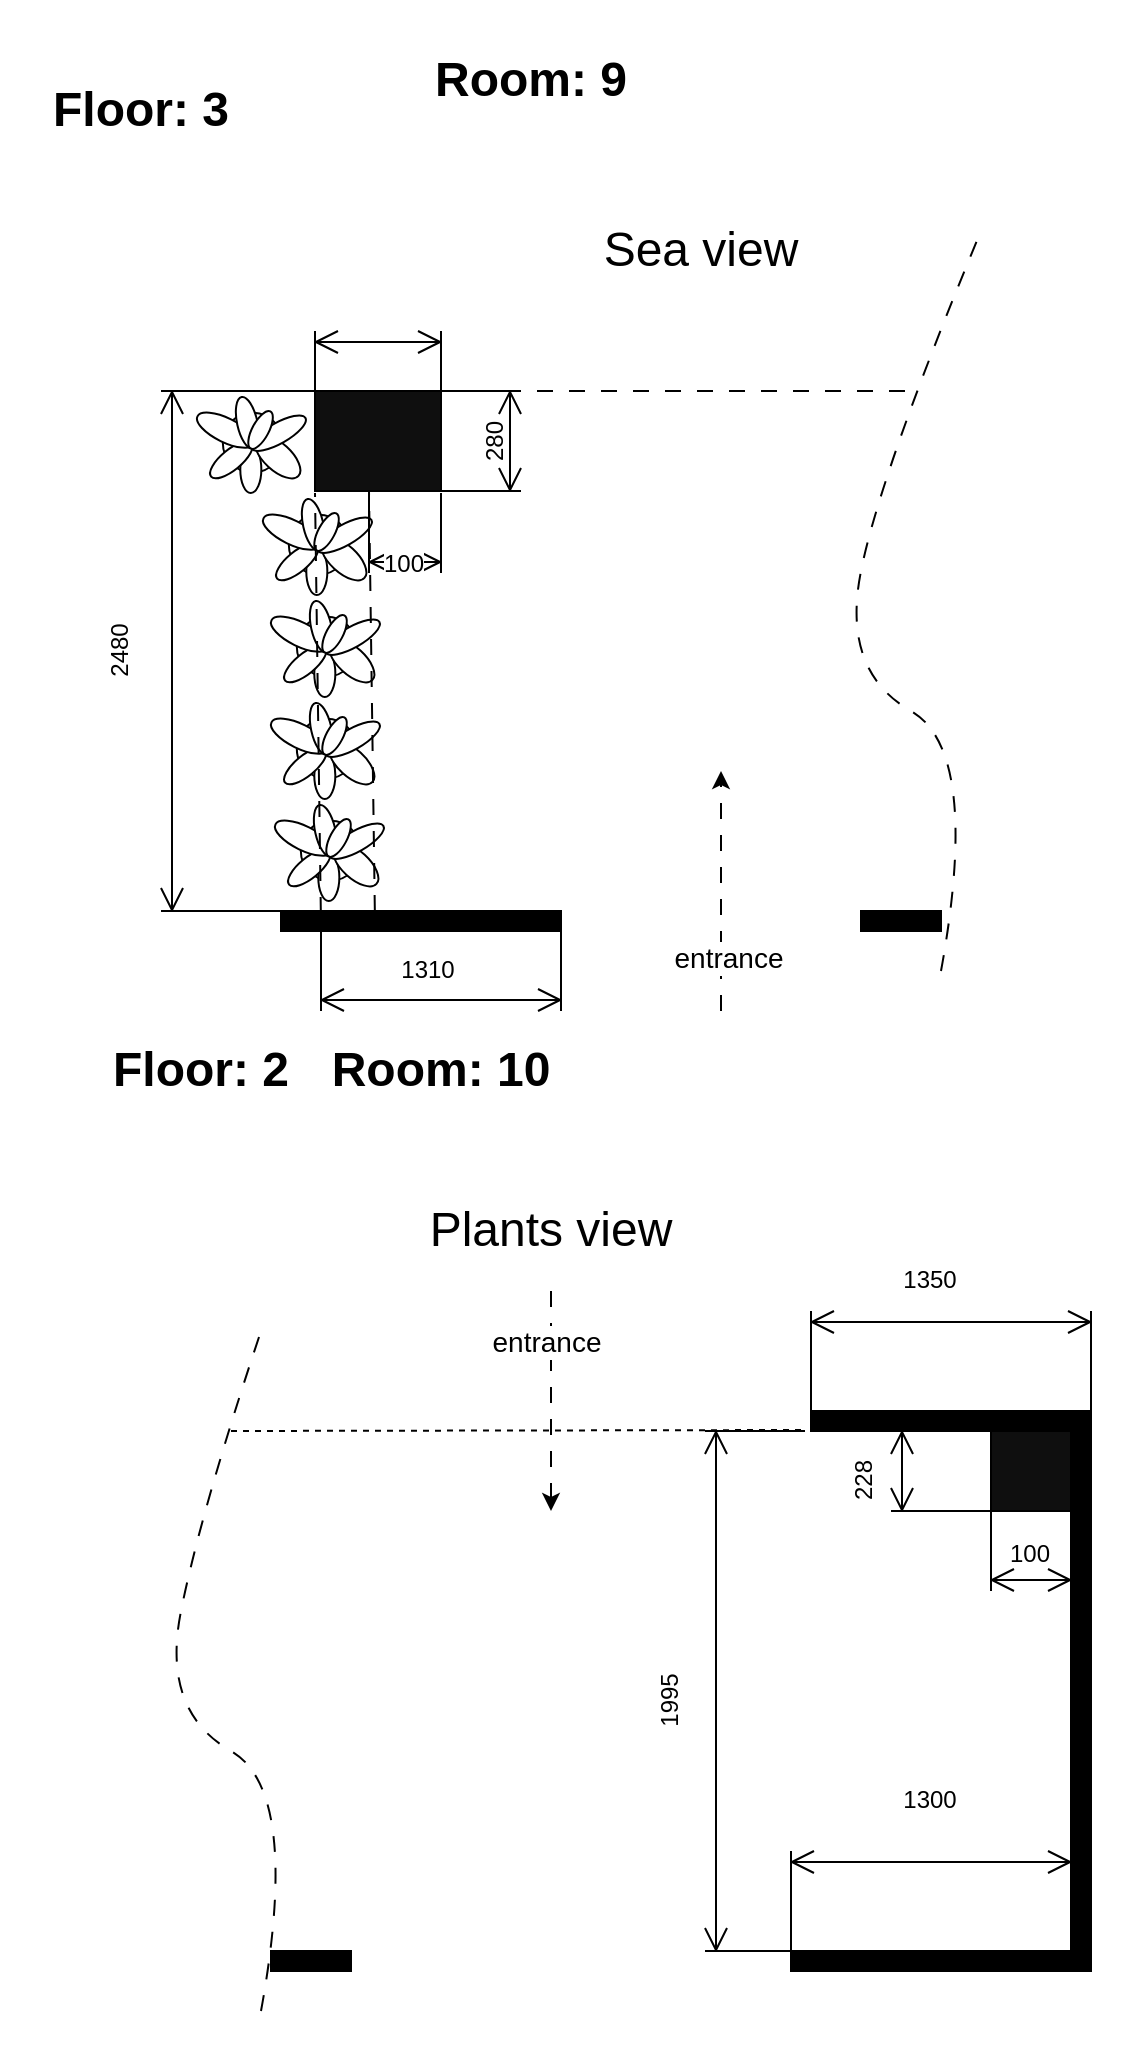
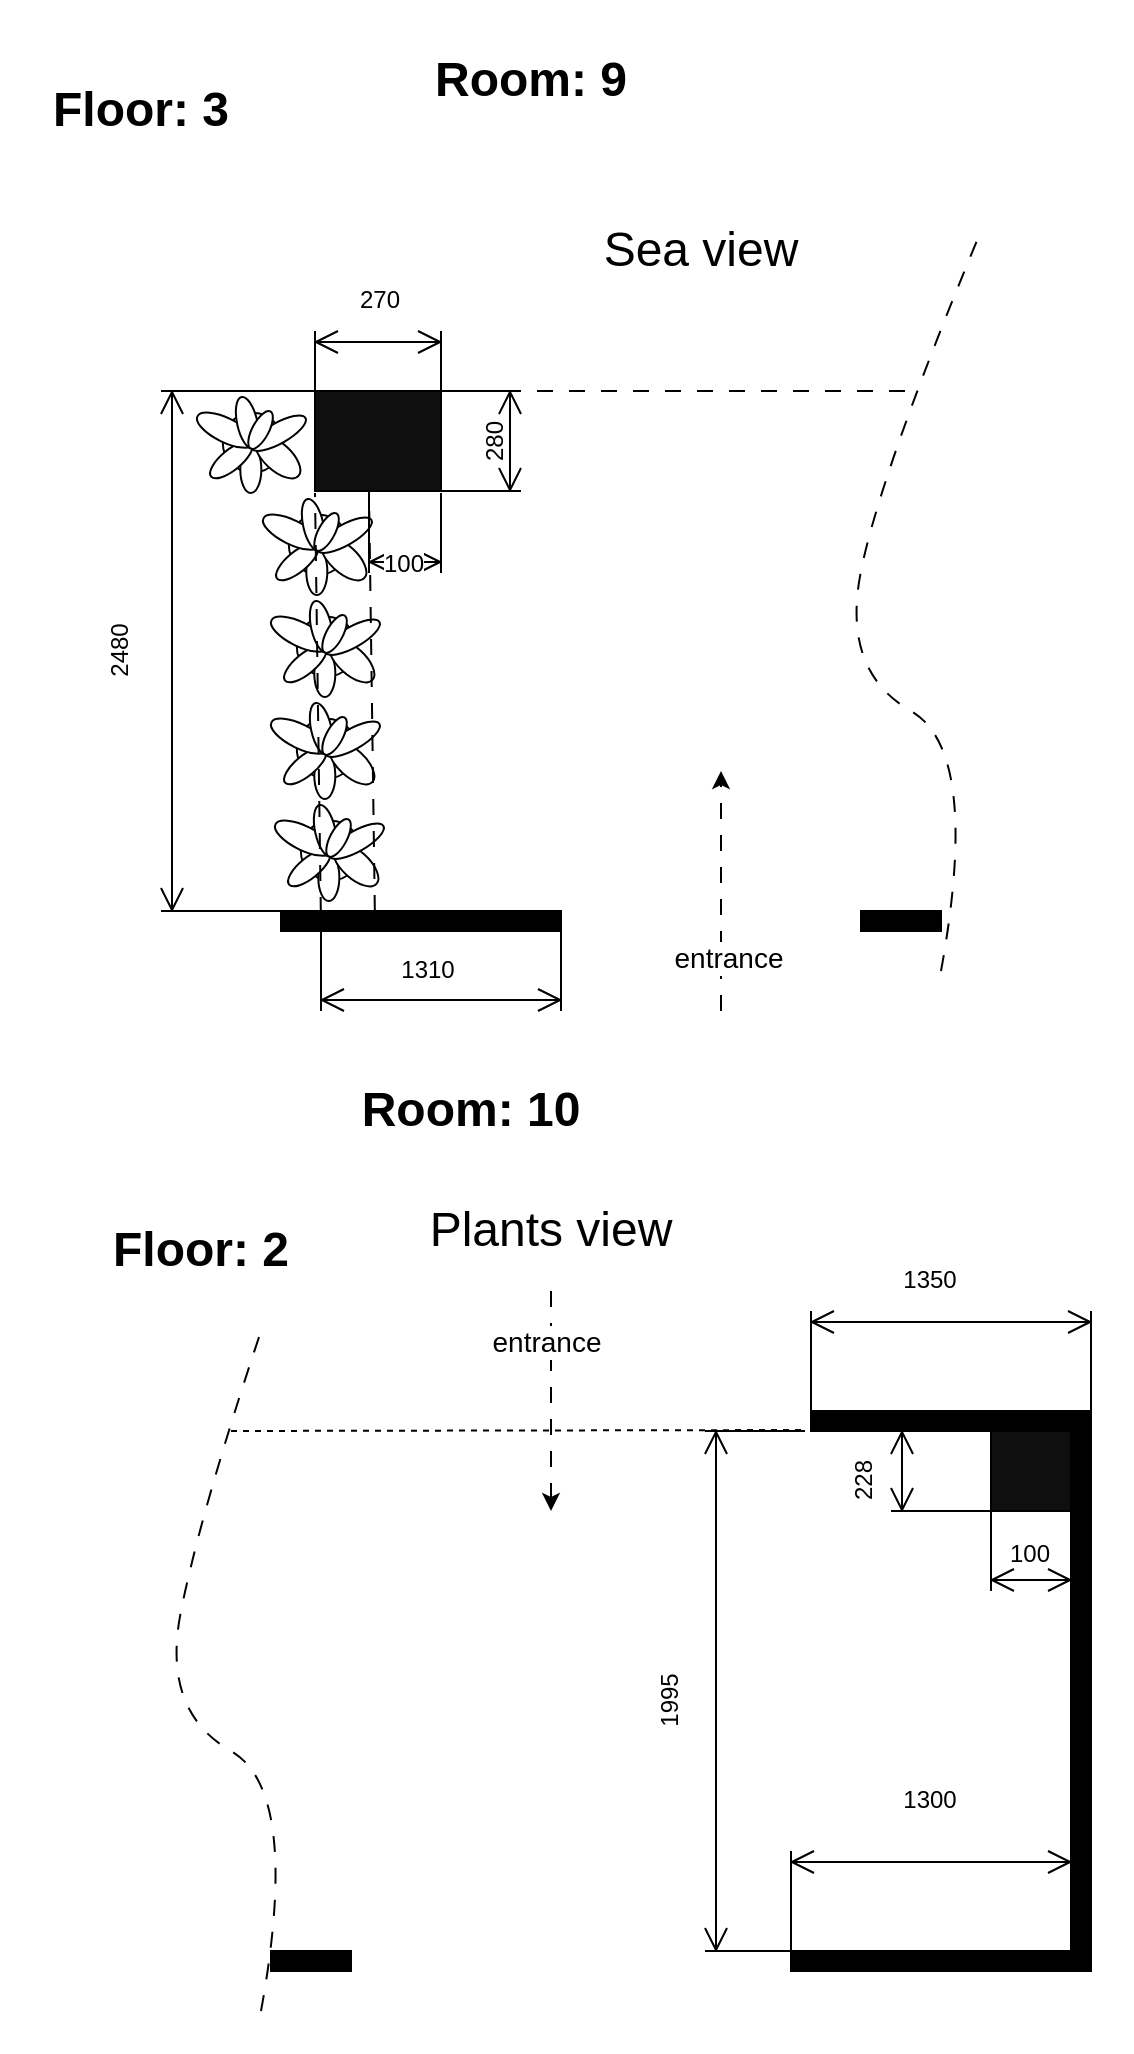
node "270": added
node "Floor: 2": moved (201, 1071) -> (201, 1251)
node "Room: 10": moved (441, 1071) -> (471, 1111)
